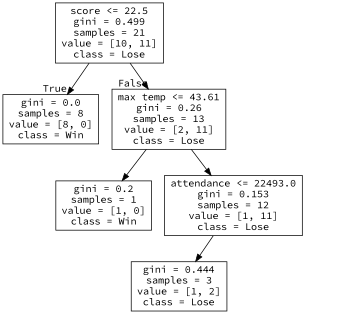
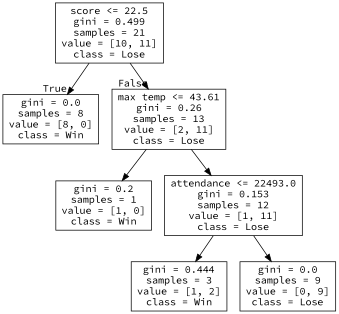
node "gini = 0.444 samples = 3 value = [1, 2] class = Lose": label "gini = 0.444 samples = 3 value = [1, 2] class = Lose" -> "gini = 0.444 samples = 3 value = [1, 2] class = Win"
node "gini = 0.0 samples = 9 value = [0, 9] class = Lose": added
